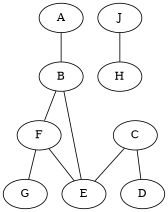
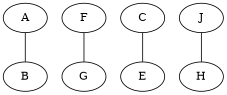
edge "B" -- "F": removed
edge "B" -- "E": removed
edge "F" -- "E": removed
node "D": removed
